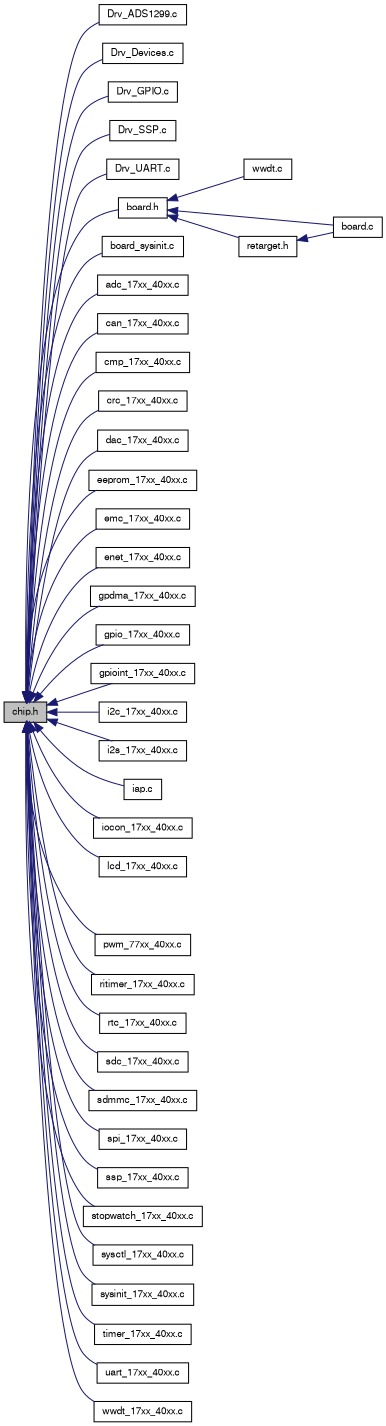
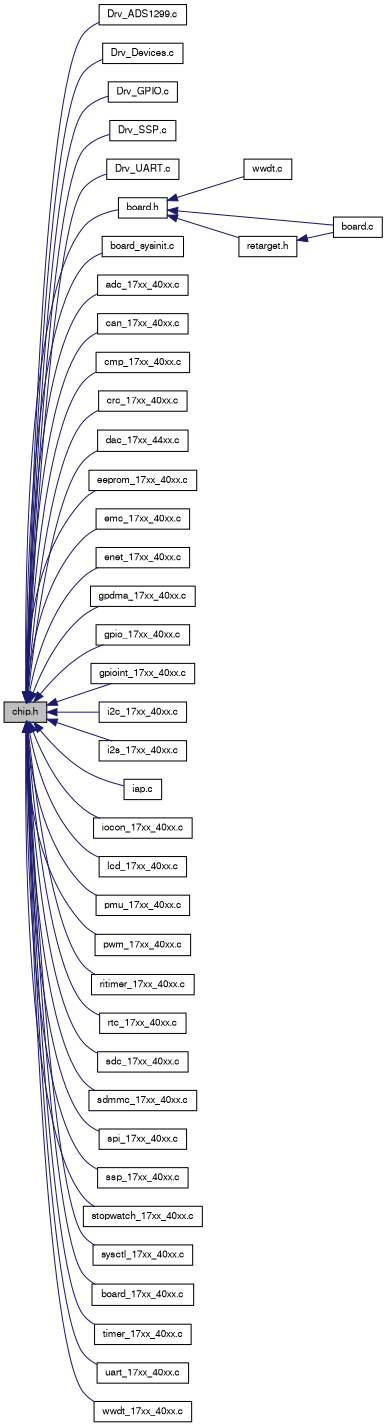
node "dac_17xx_40xx.c": label "dac_17xx_40xx.c" -> "dac_17xx_44xx.c"
node "pmu_17xx_40xx.c": added
node "pwm_77xx_40xx.c": label "pwm_77xx_40xx.c" -> "pwm_17xx_40xx.c"
node "sysinit_17xx_40xx.c": label "sysinit_17xx_40xx.c" -> "board_17xx_40xx.c"
